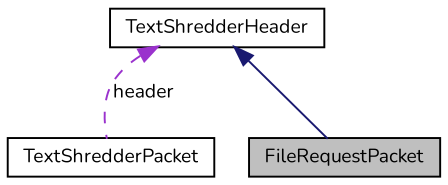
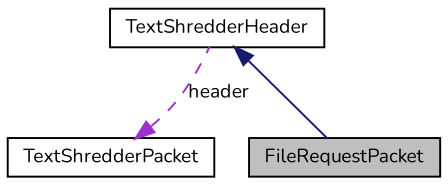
edge "TextShredderPacket" -> "TextShredderHeader": reversed
